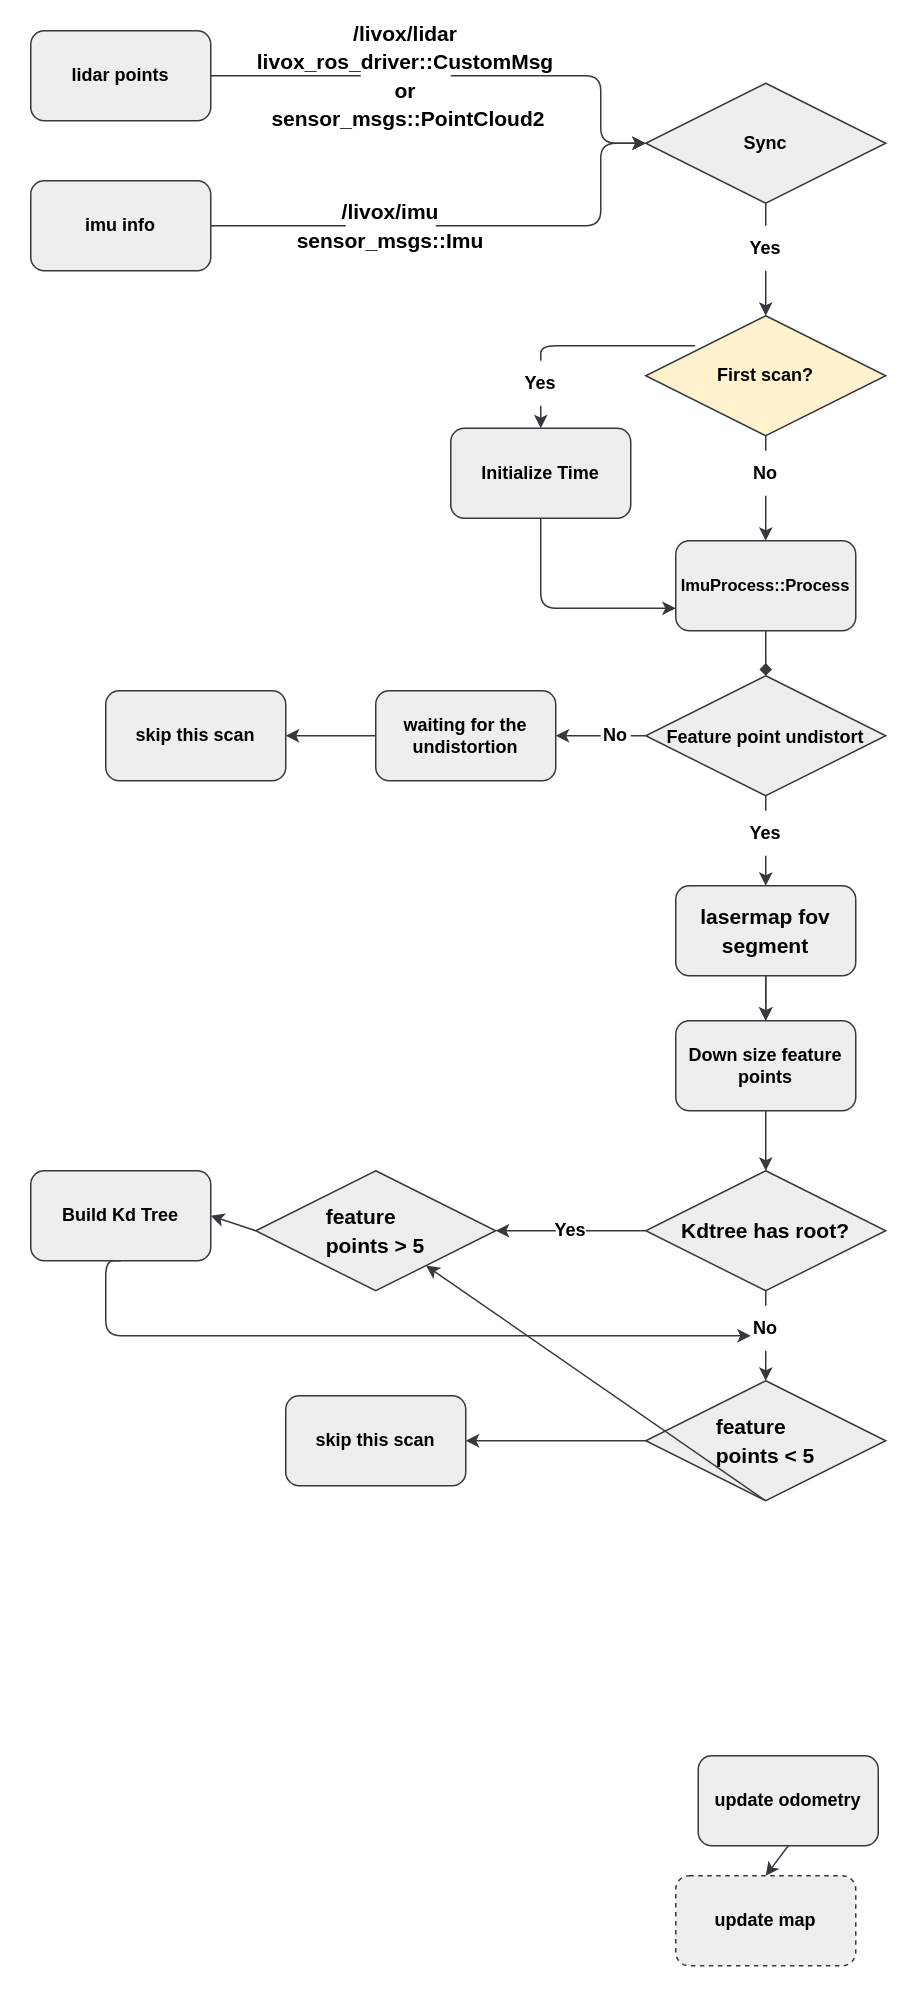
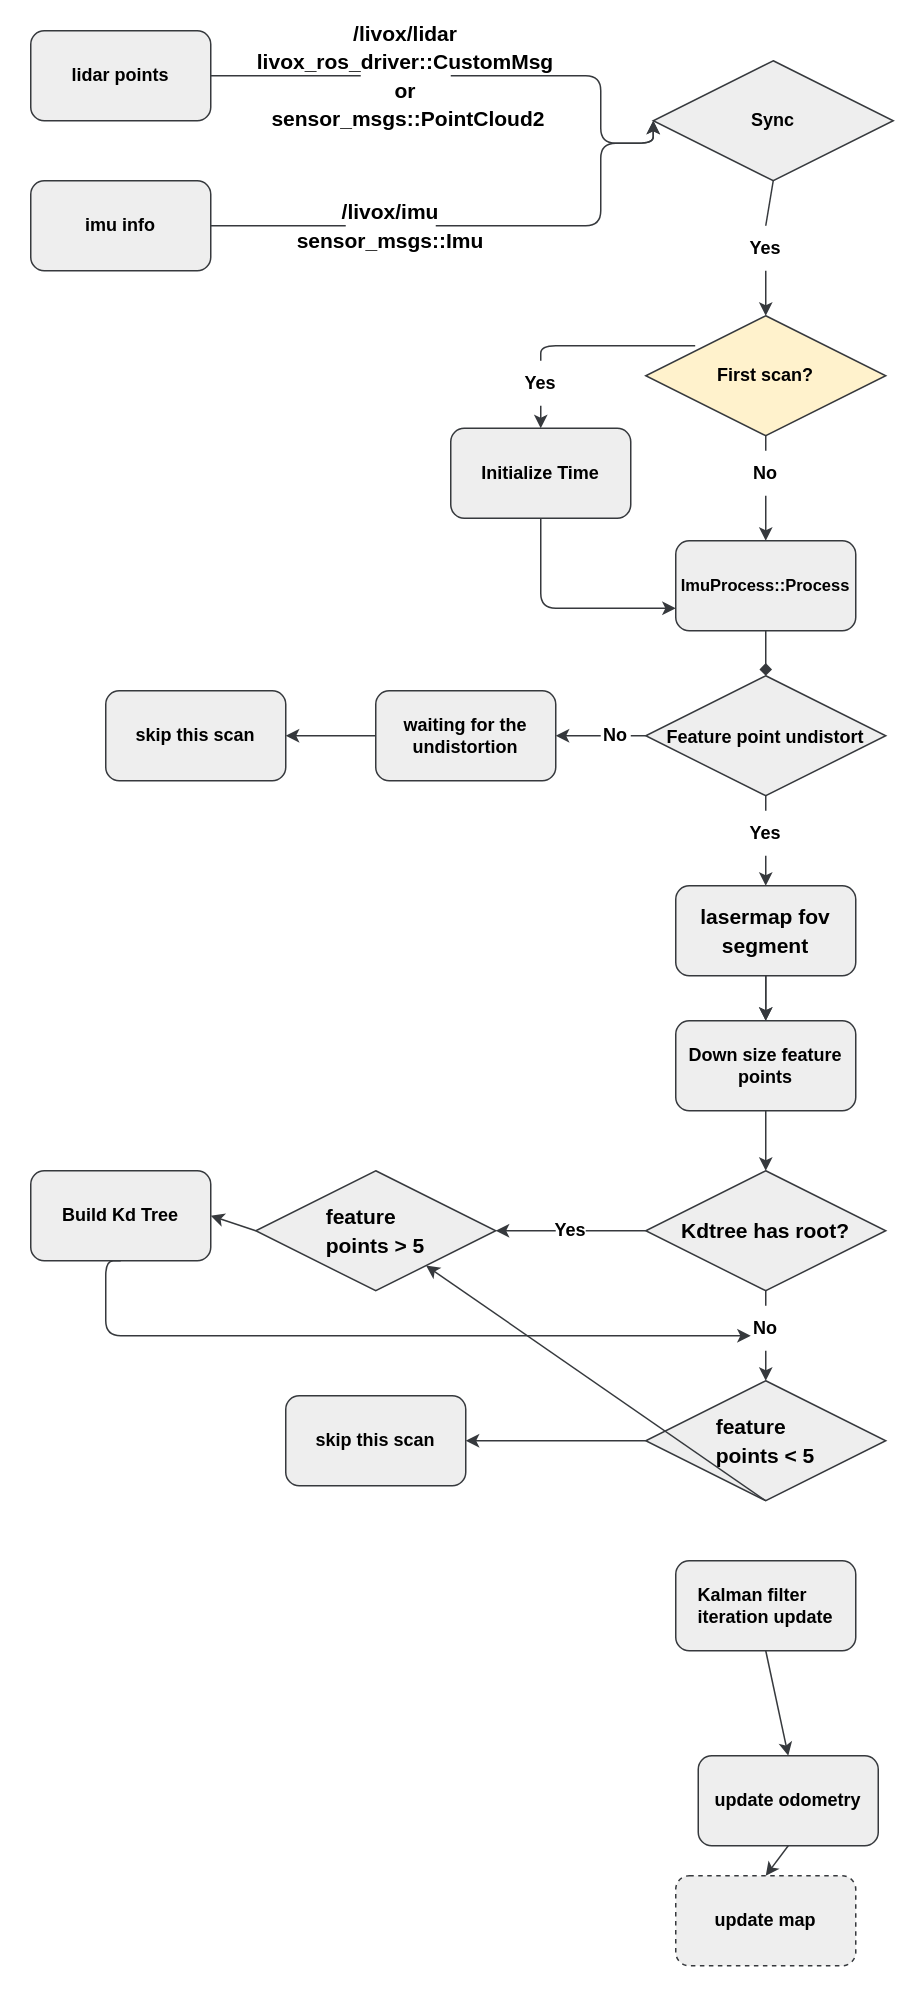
node "Sync": moved (766, 143) -> (773, 121)
node "Kalman filter iteration update": added
edge "Kalman filter iteration update" -> "update odometry": added
